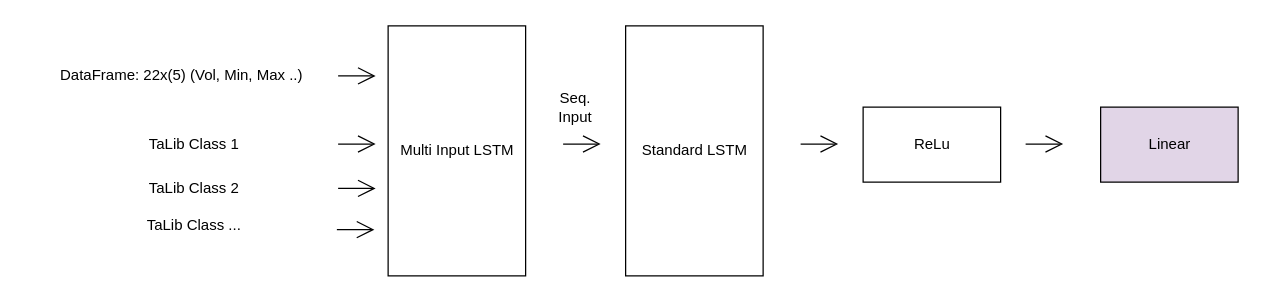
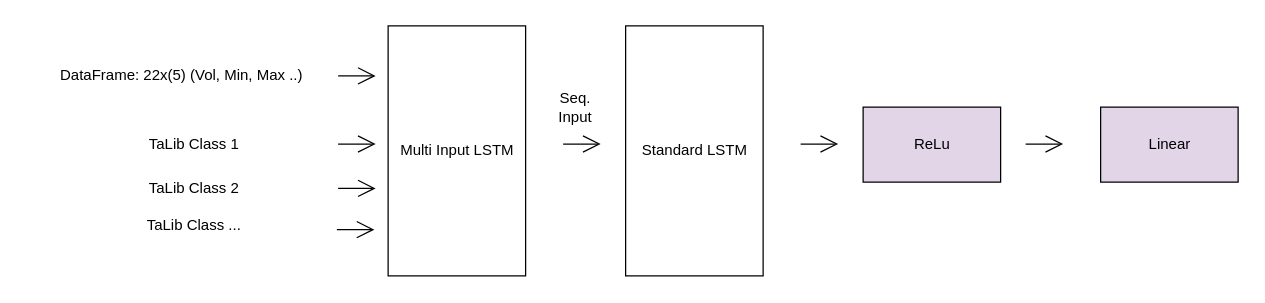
node "ReLu": fillcolor #ffffff -> #e1d5e7
